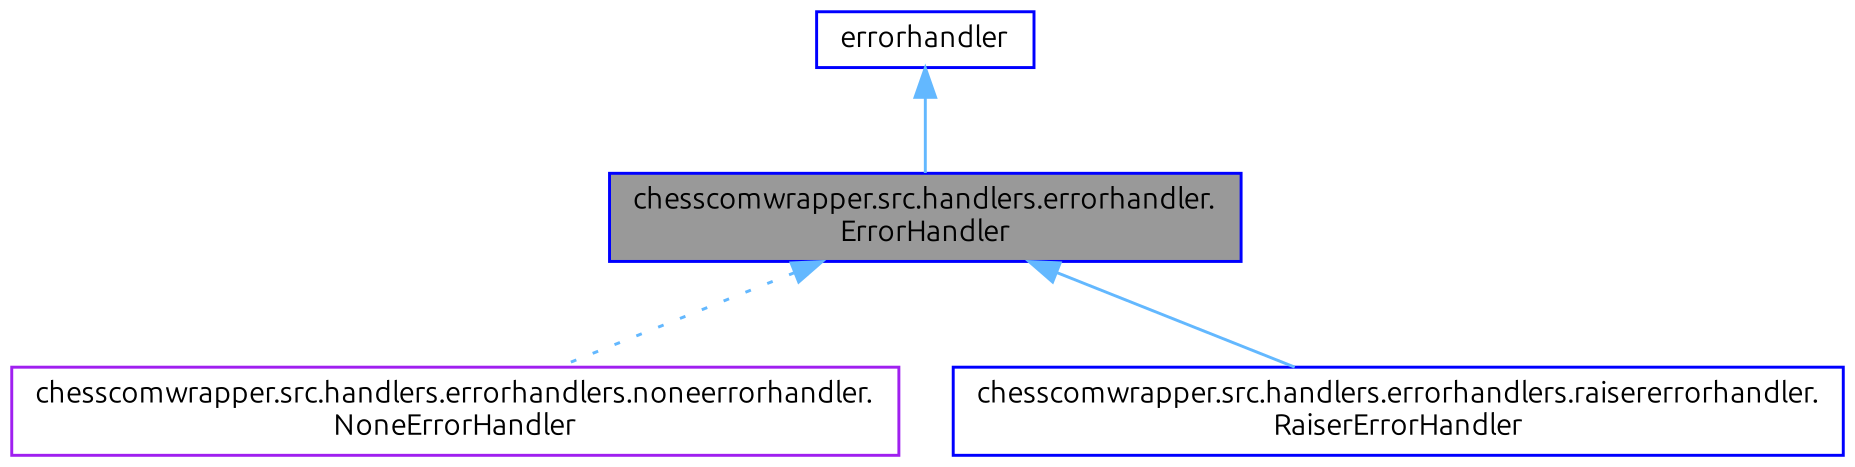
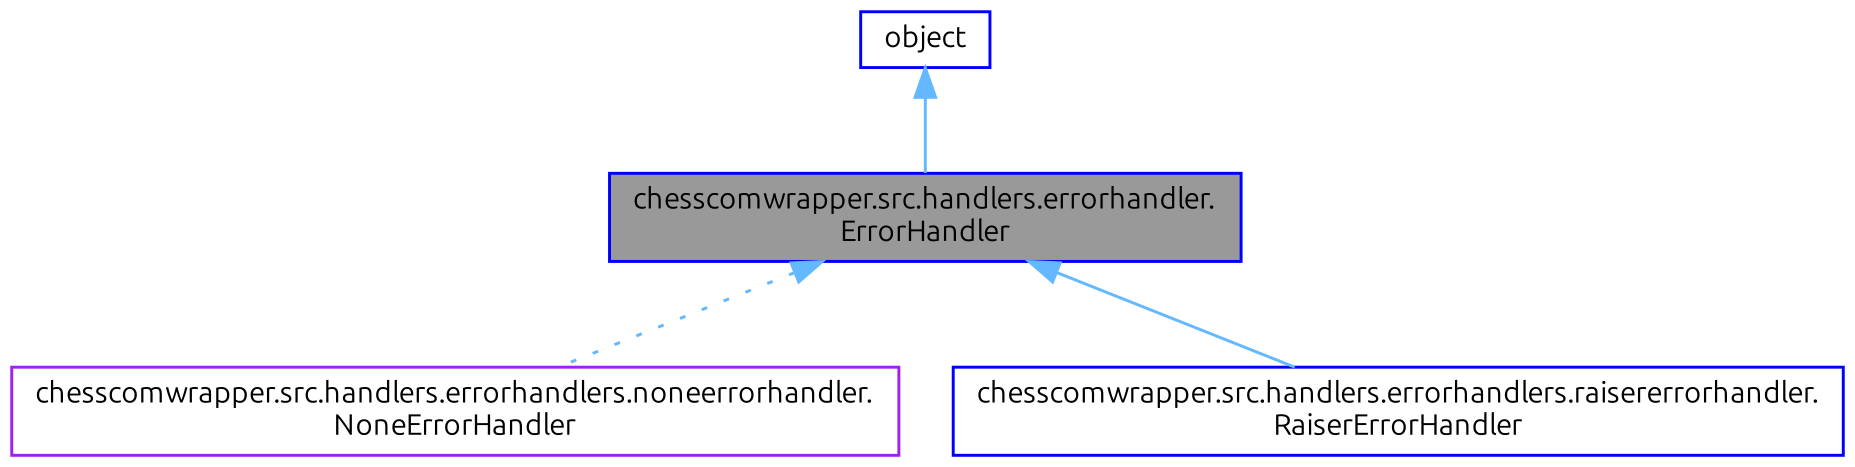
node "errorhandler": label "errorhandler" -> "object"
